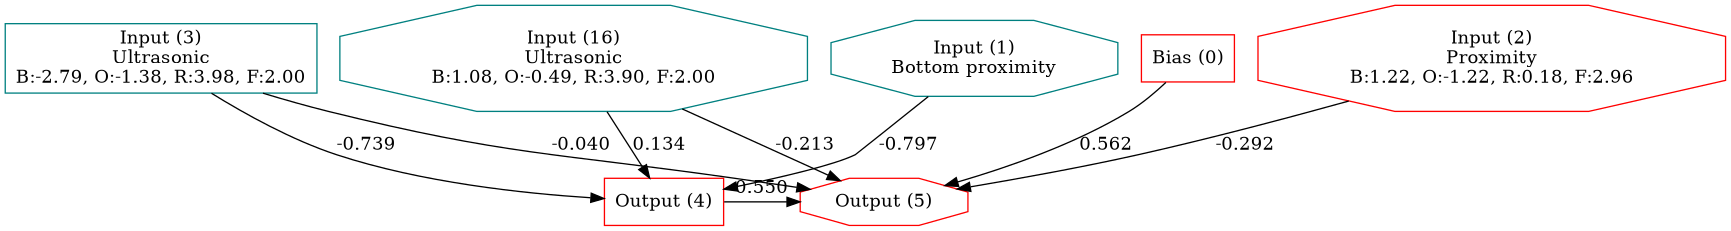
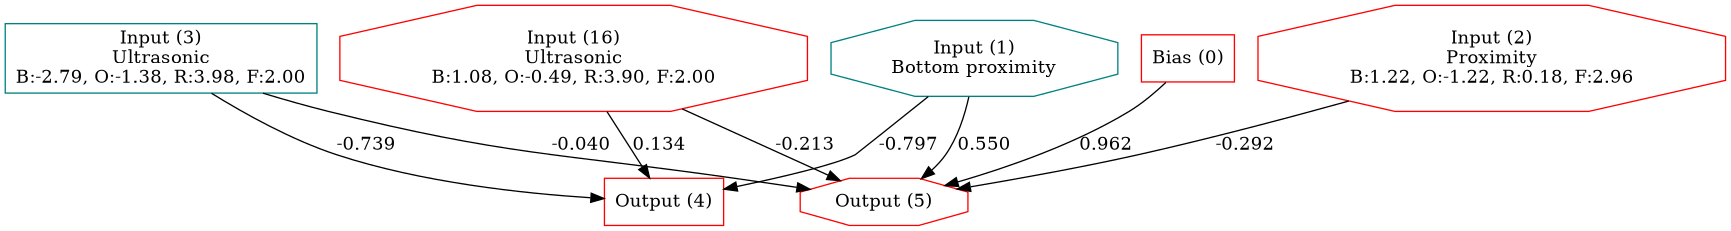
node "Input (16) Ultrasonic B:1.08, O:-0.49, R:3.90, F:2.00": color teal -> red
edge "Bias (0)" -> "Output (5)": label "0.562" -> "0.962"
edge "Output (4)" -> "Output (5)": now "Input (1) Bottom proximity" -> "Output (5)"
